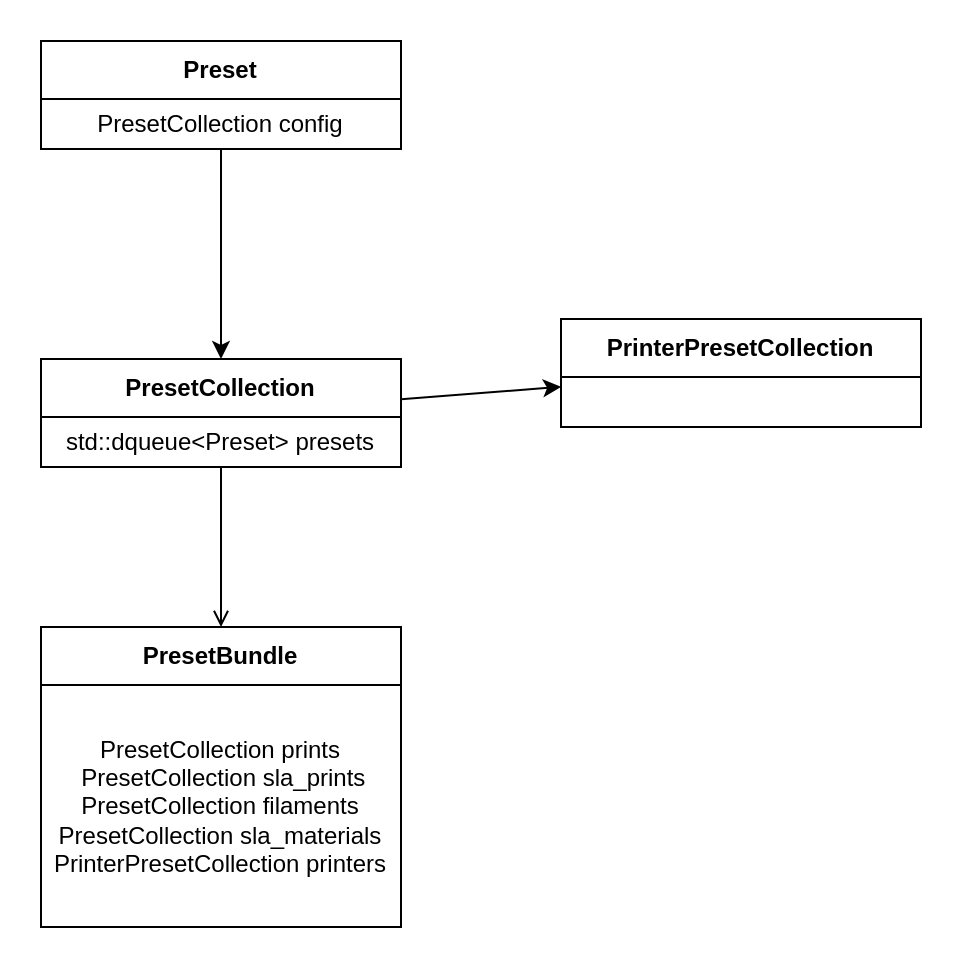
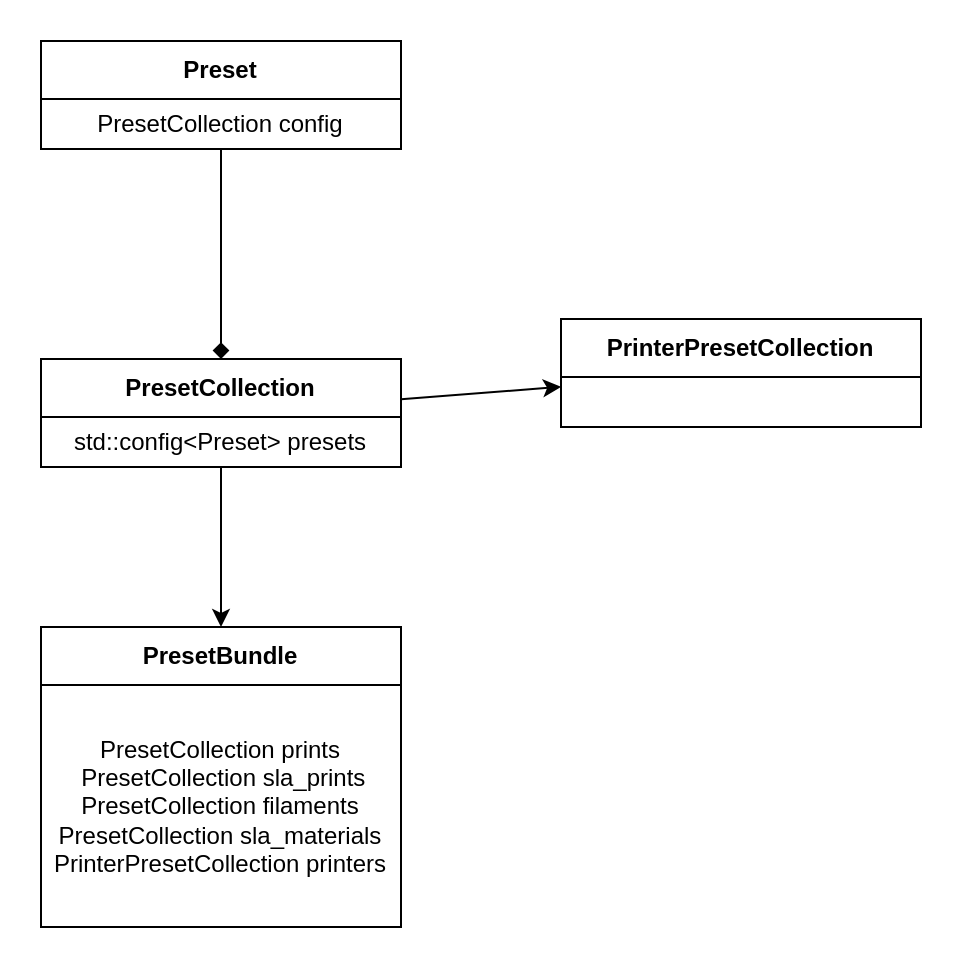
edge "Preset" -> "PresetCollection": arrowhead classic -> diamond
node "std::dqueue<Preset> presets": label "std::dqueue<Preset> presets" -> "std::config<Preset> presets"
edge "PresetCollection" -> "PresetBundle": arrowhead open -> classic
